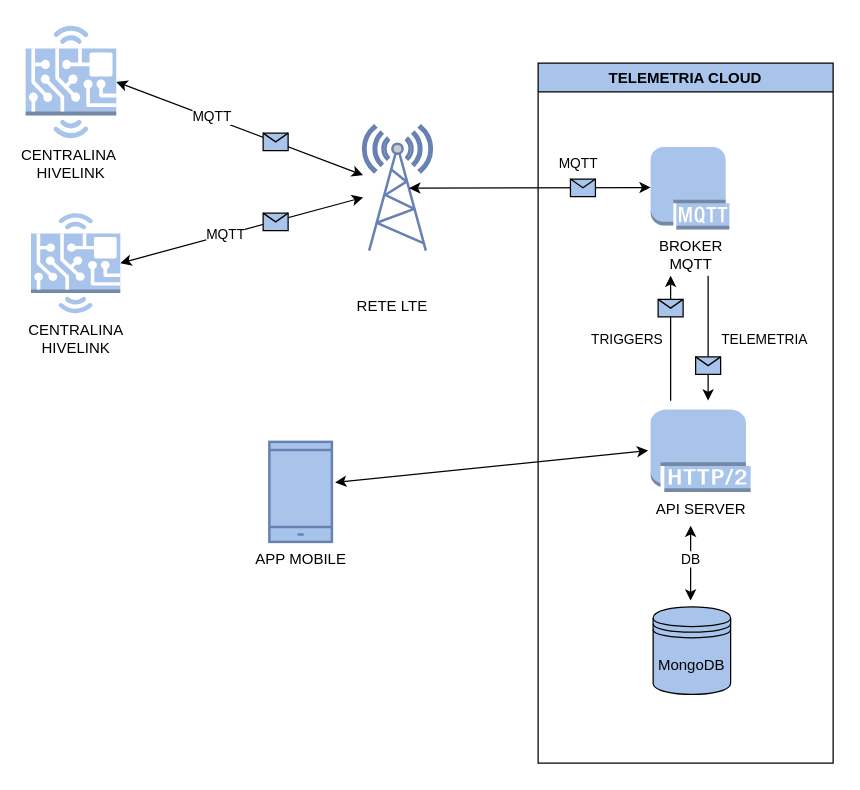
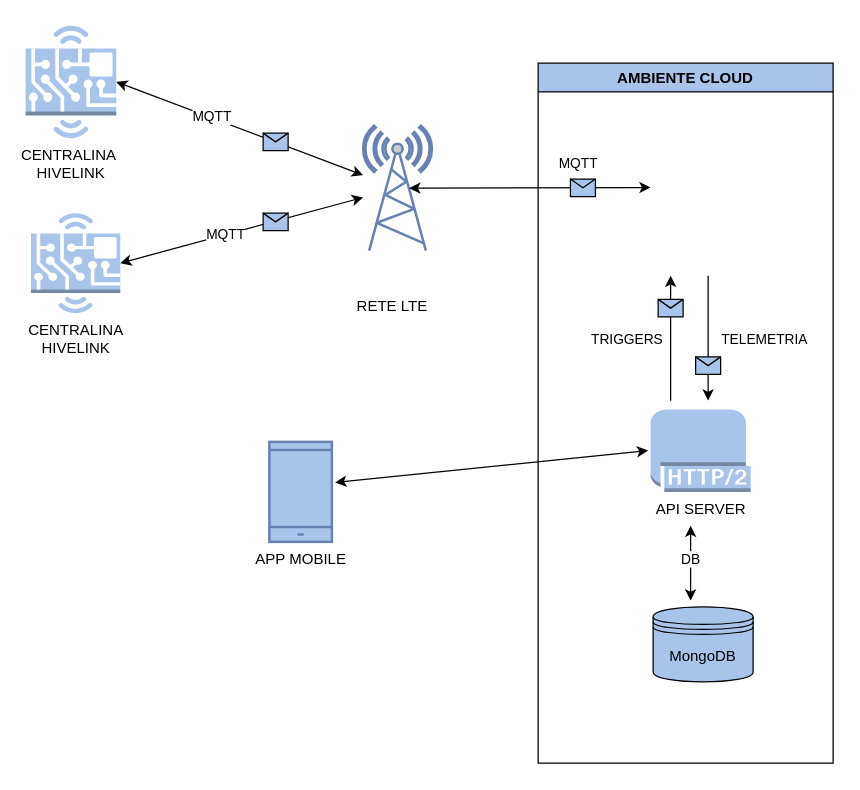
node "TELEMETRIA CLOUD": label "TELEMETRIA CLOUD" -> "AMBIENTE CLOUD"
node "BROKER MQTT": removed
node "MongoDB": size 78x88 -> 100x75
